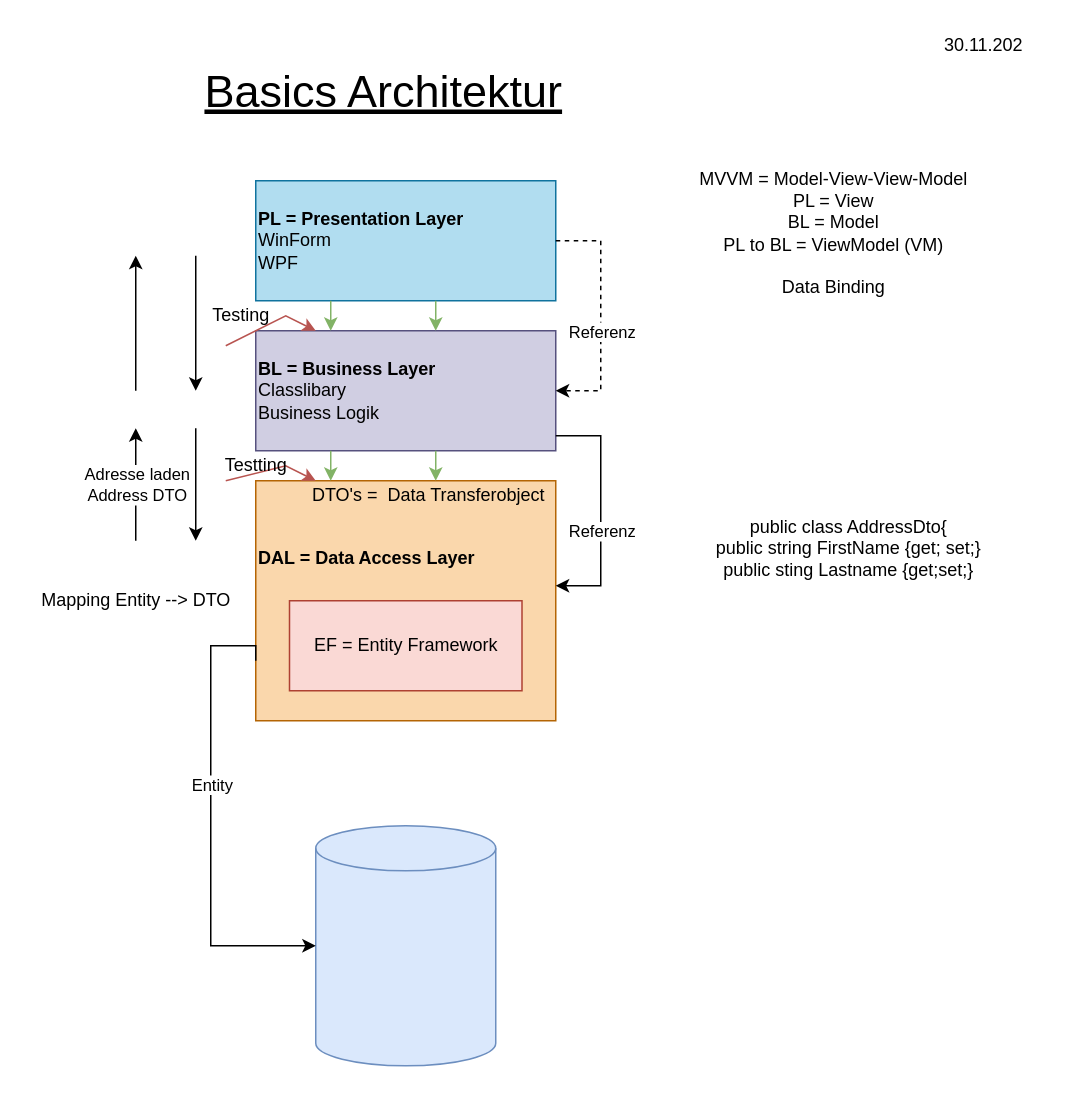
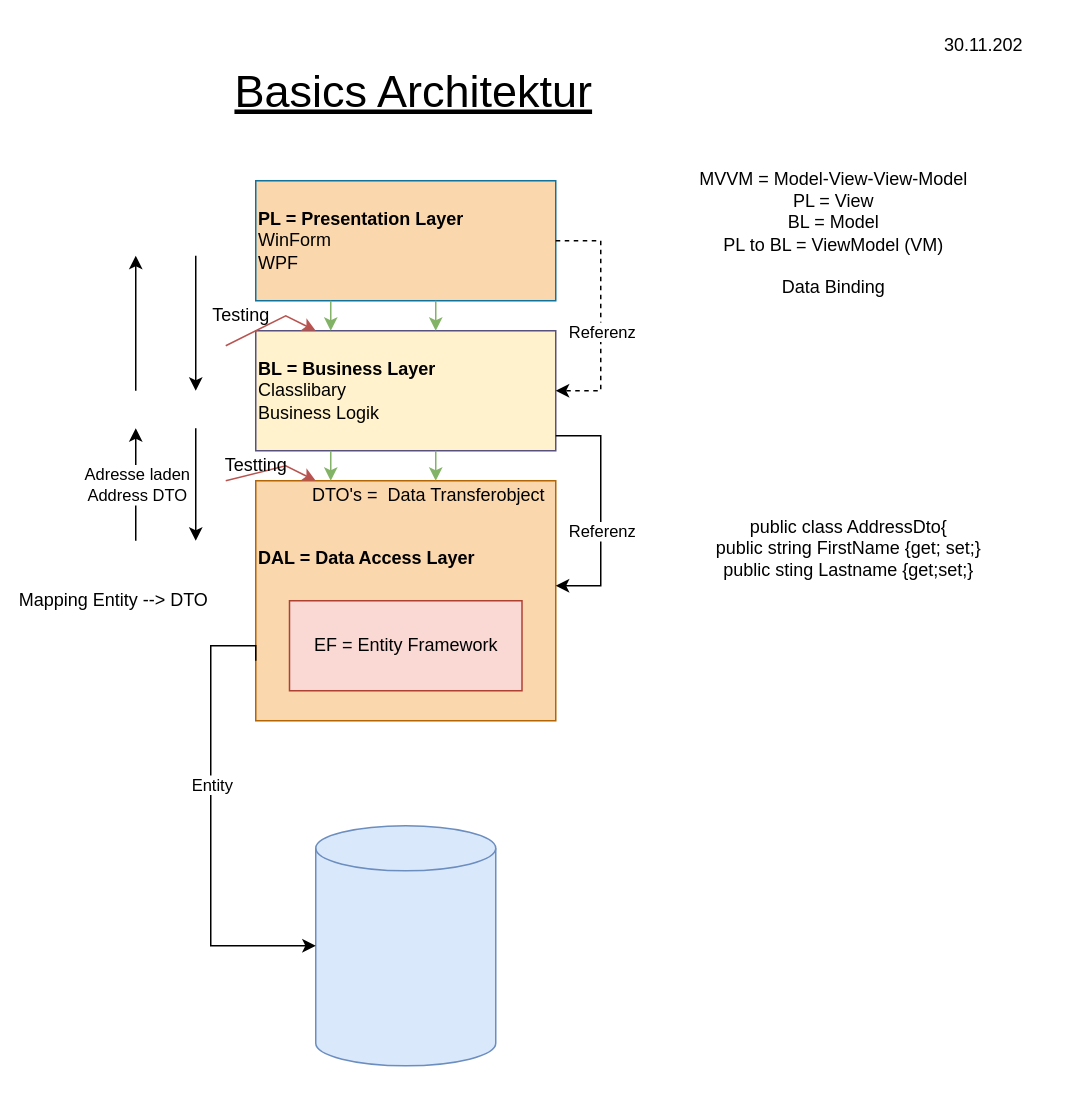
node "Basics Architektur": moved (383, 91) -> (413, 91)
node "PL = Presentation Layer WinForm WPF": fillcolor #b1ddf0 -> #fad7ac
node "BL = Business Layer Classlibary Business Logik": fillcolor #d0cee2 -> #fff2cc
node "Mapping Entity --> DTO": moved (136, 601) -> (113, 601)
